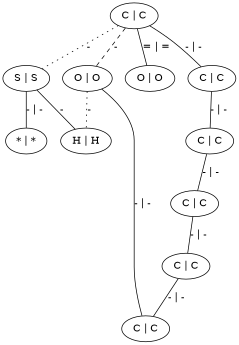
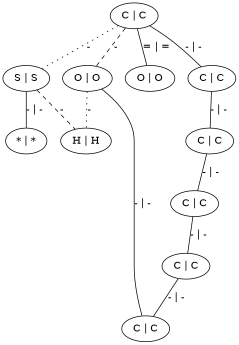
edge "S | S" -- "H | H": style solid -> dashed
